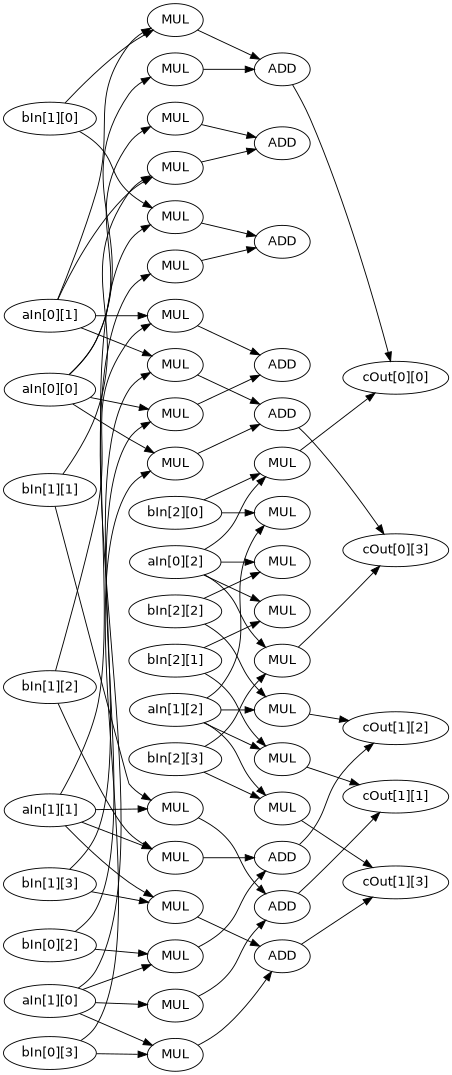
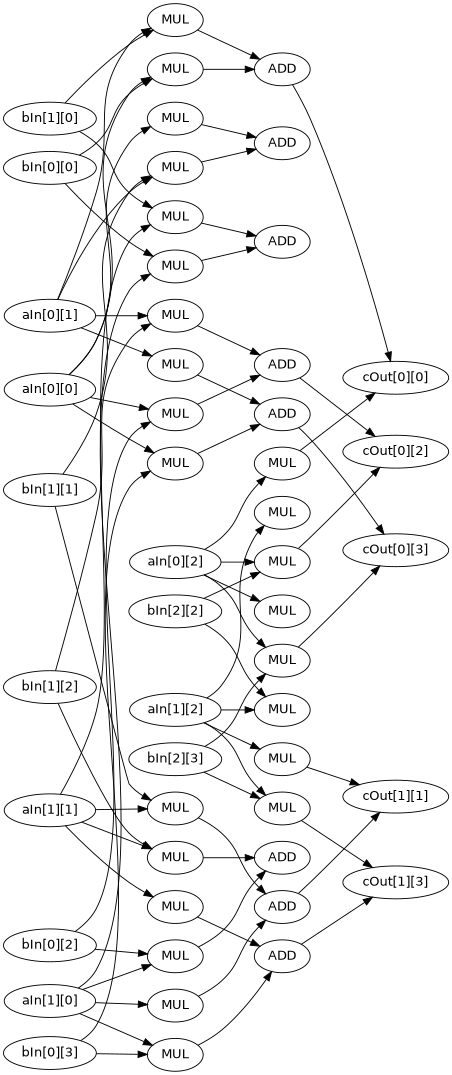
node "bIn[0][0]": added
node "cOut[0][2]": added
node "bIn[2][0]": removed
node "bIn[2][1]": removed
node "cOut[1][2]": removed
node "bIn[1][3]": removed
